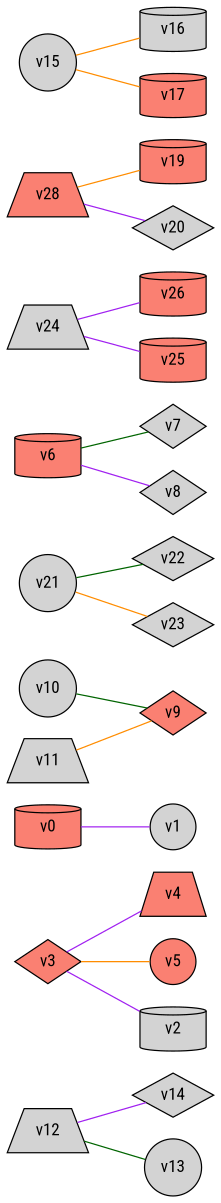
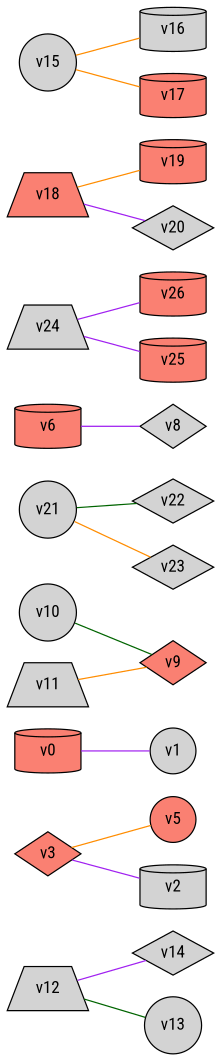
node "v28": label "v28" -> "v18"
node "v7": removed
node "v4": removed
